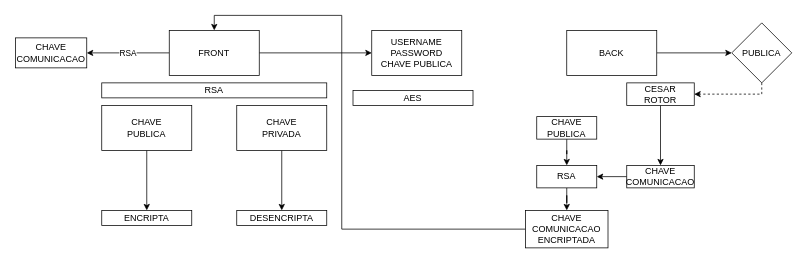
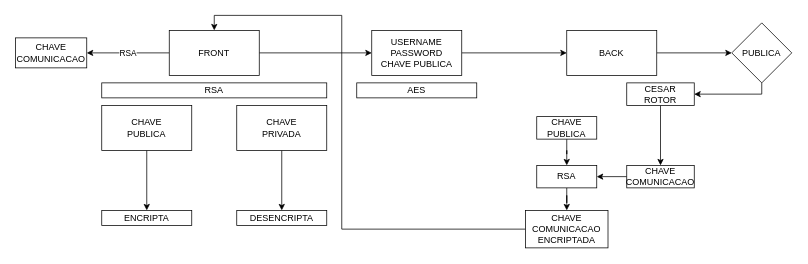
edge "USERNAME PASSWORD CHAVE PUBLICA" -> "BACK": added
edge "PUBLICA" -> "CESAR ROTOR": style dashed -> solid
node "AES": moved (413, 98) -> (417, 90)
